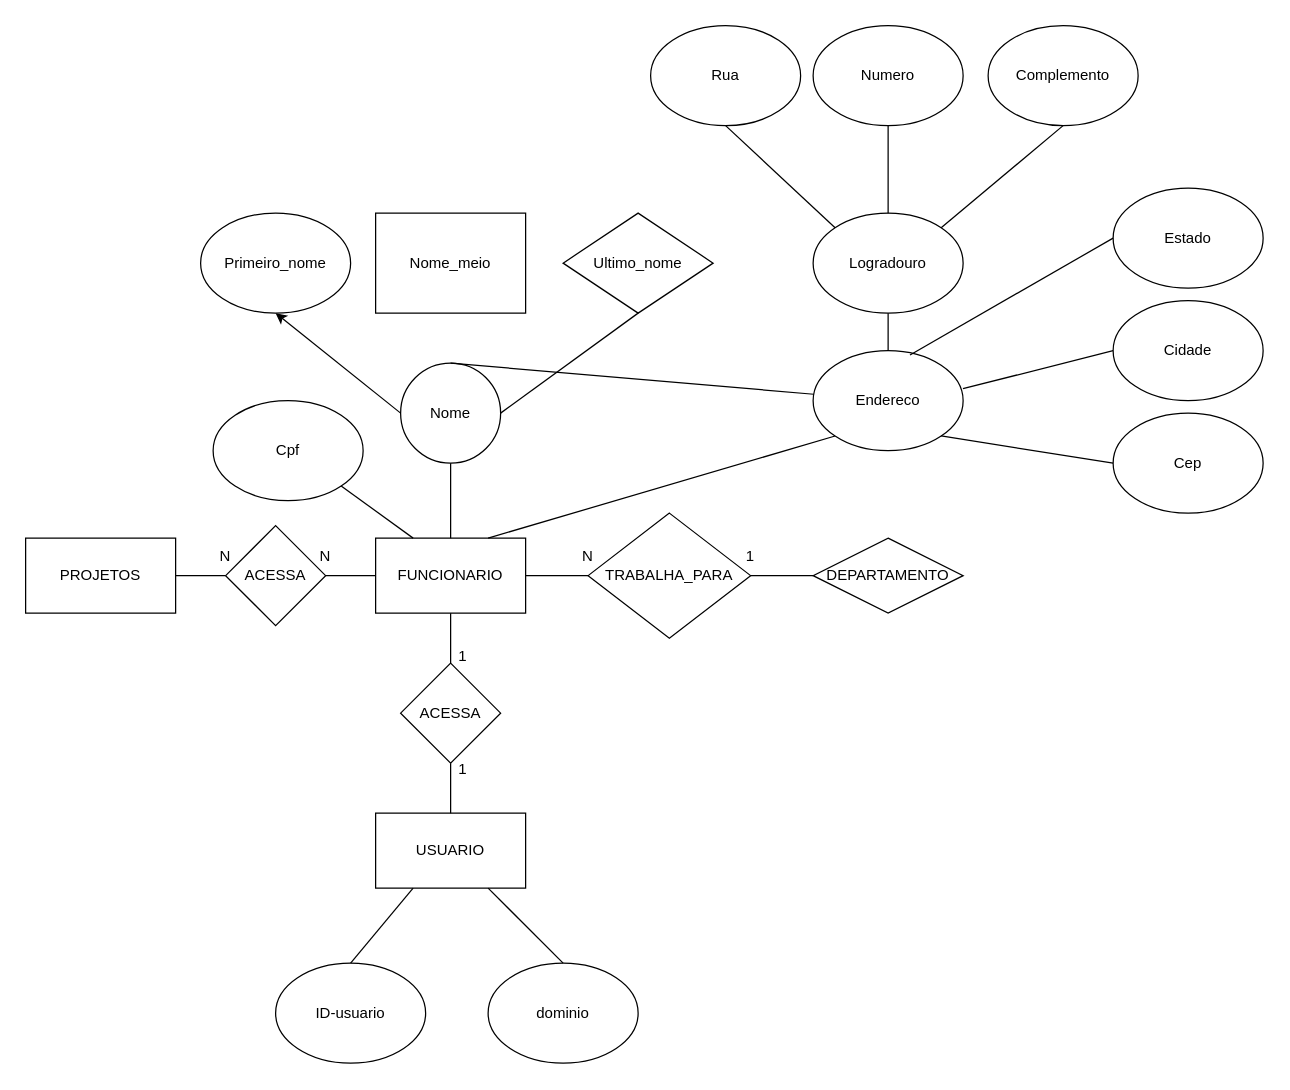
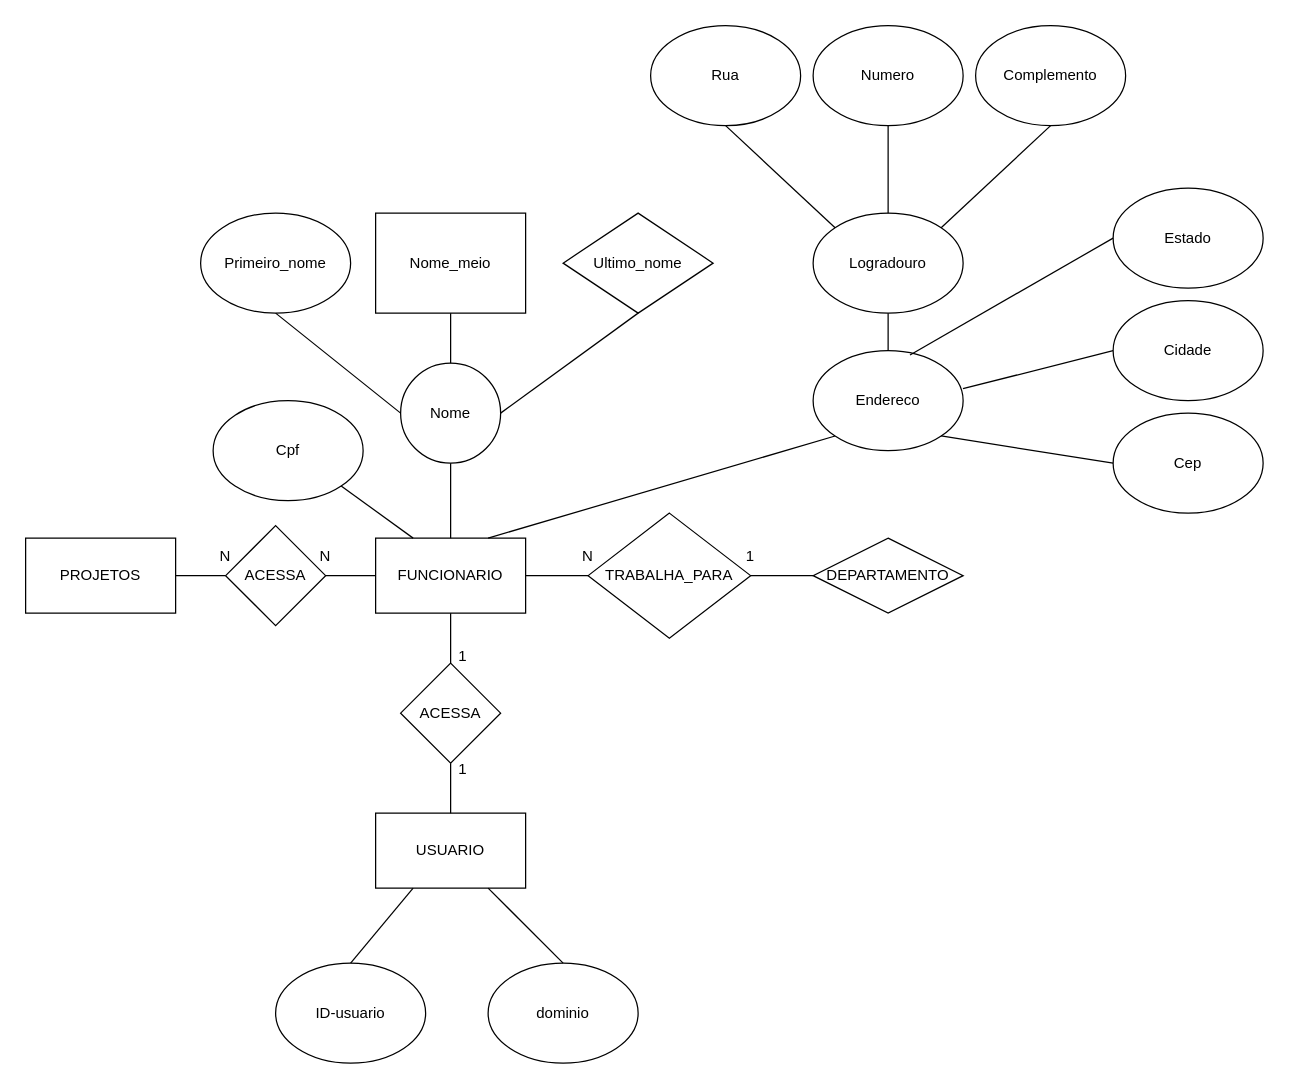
node "Complemento": moved (1063, 76) -> (1051, 76)
edge "Nome" -> "Primeiro_nome": arrowhead classic -> none
edge "Endereco" -- "Nome": now "Nome_meio" -- "Nome"
